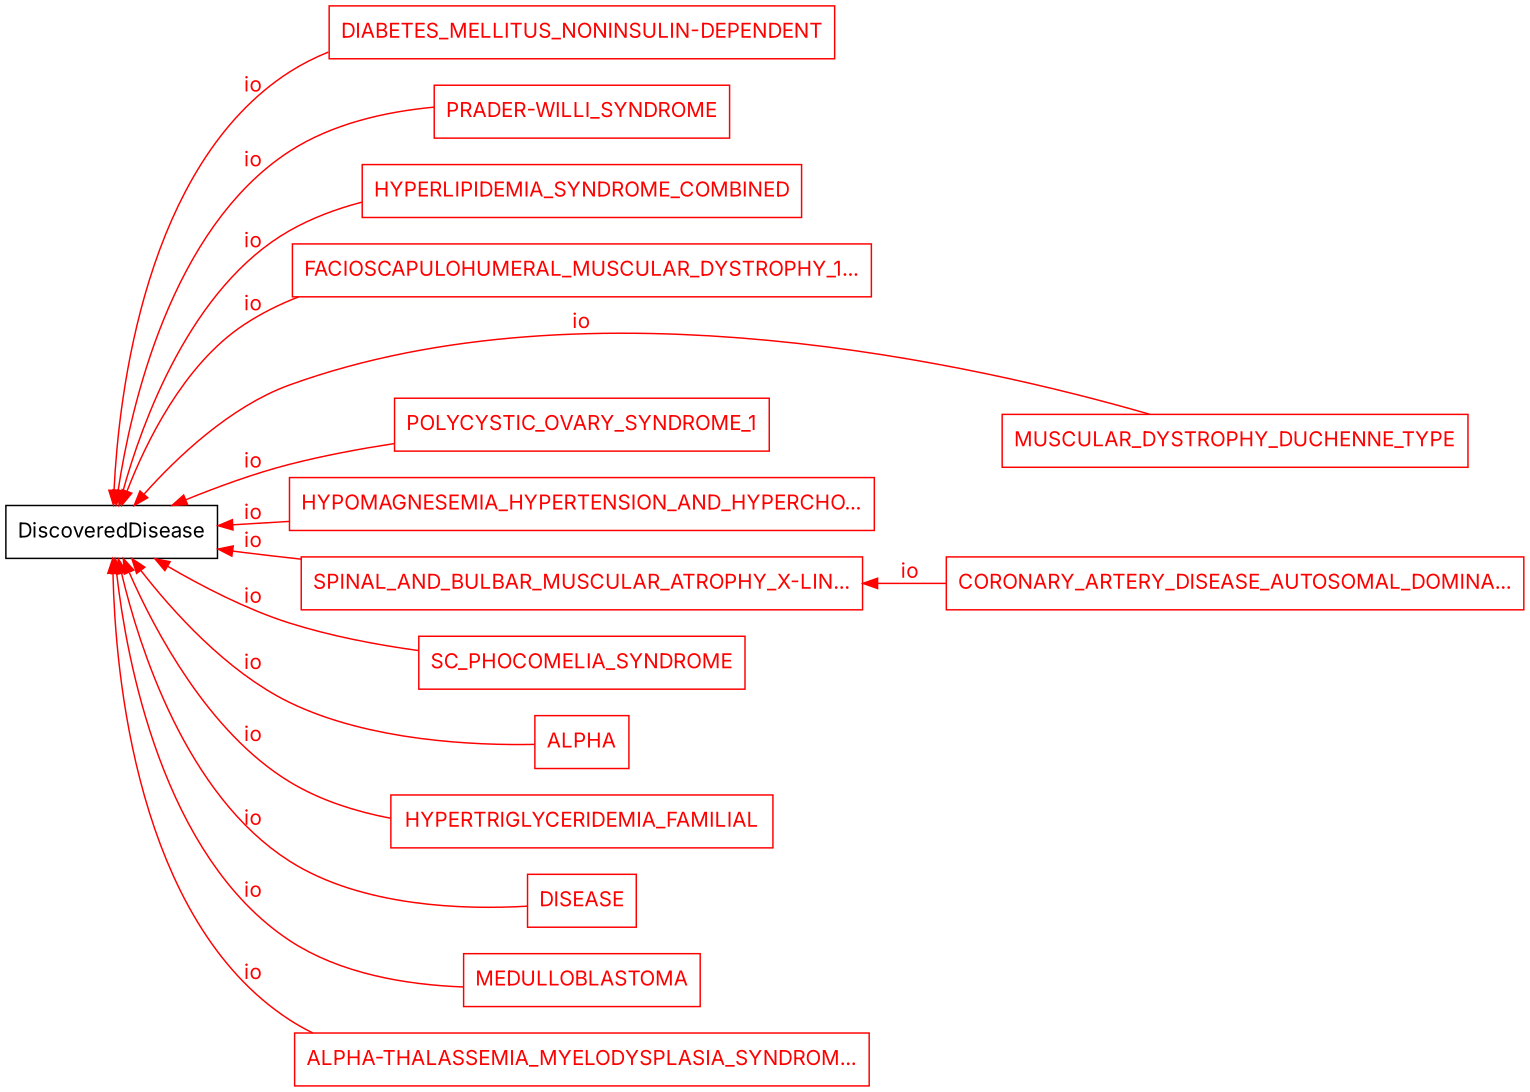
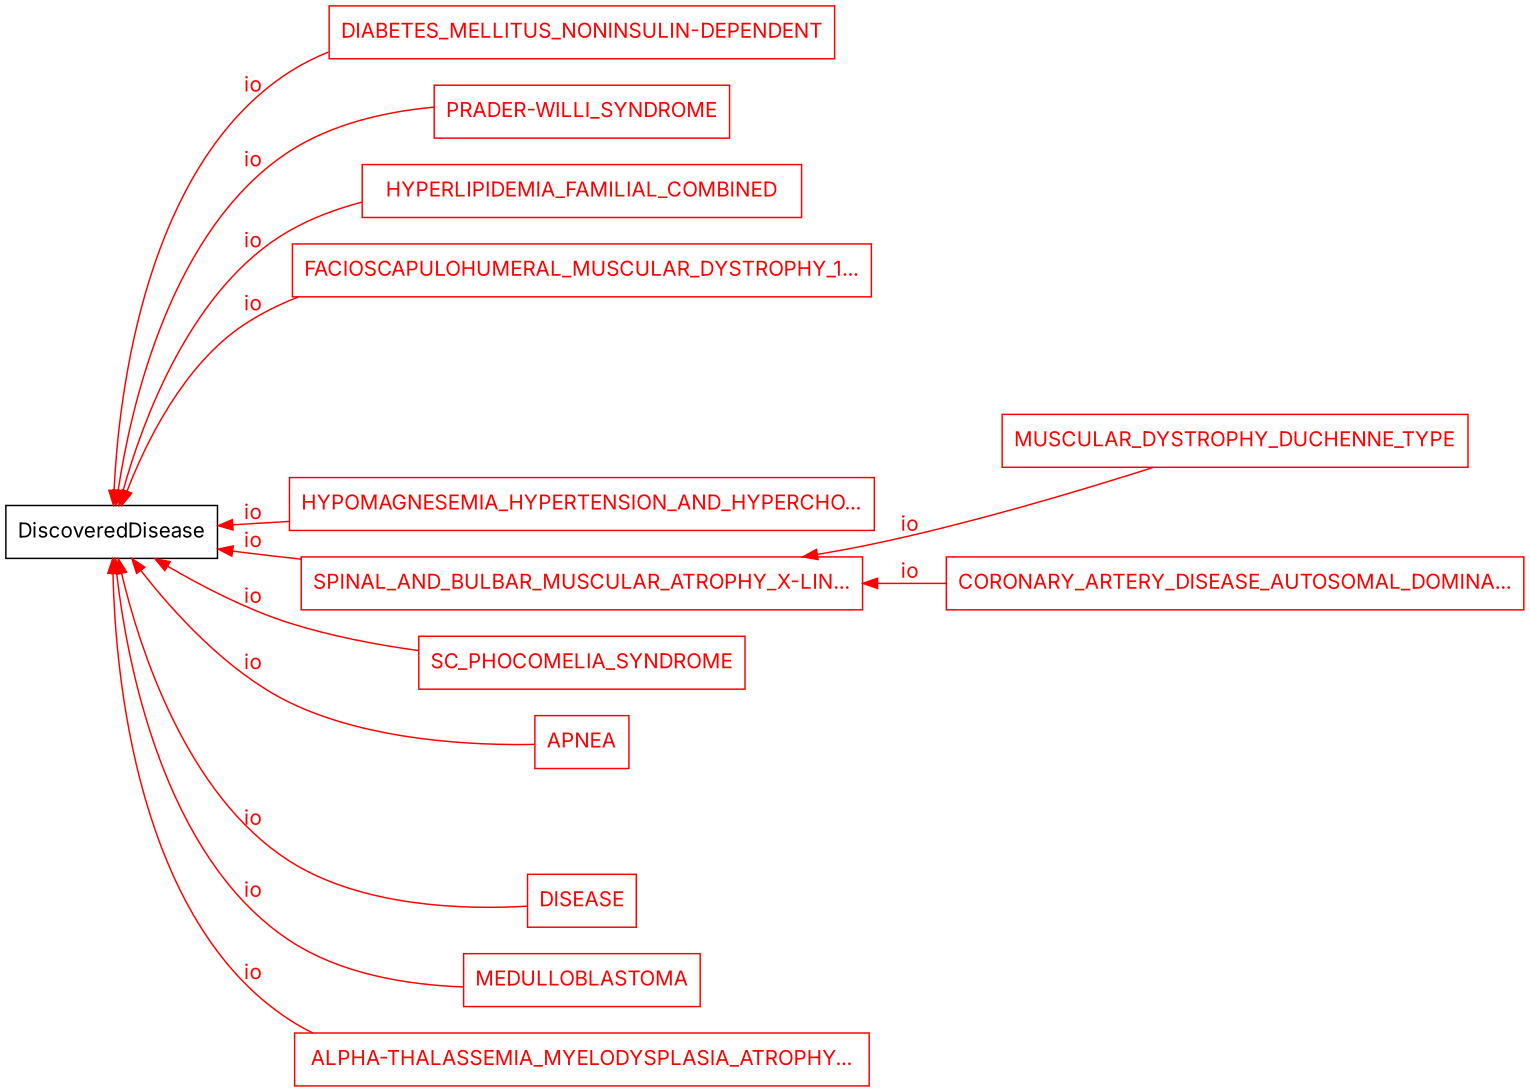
node "HYPERLIPIDEMIA_SYNDROME_COMBINED": label "HYPERLIPIDEMIA_SYNDROME_COMBINED" -> "HYPERLIPIDEMIA_FAMILIAL_COMBINED"
edge "MUSCULAR_DYSTROPHY_DUCHENNE_TYPE" -> "DiscoveredDisease": now "MUSCULAR_DYSTROPHY_DUCHENNE_TYPE" -> "SPINAL_AND_BULBAR_MUSCULAR_ATROPHY_X-LIN..."
node "POLYCYSTIC_OVARY_SYNDROME_1": removed
node "ALPHA": label "ALPHA" -> "APNEA"
node "HYPERTRIGLYCERIDEMIA_FAMILIAL": removed
node "ALPHA-THALASSEMIA_MYELODYSPLASIA_SYNDROM...": label "ALPHA-THALASSEMIA_MYELODYSPLASIA_SYNDROM..." -> "ALPHA-THALASSEMIA_MYELODYSPLASIA_ATROPHY..."
